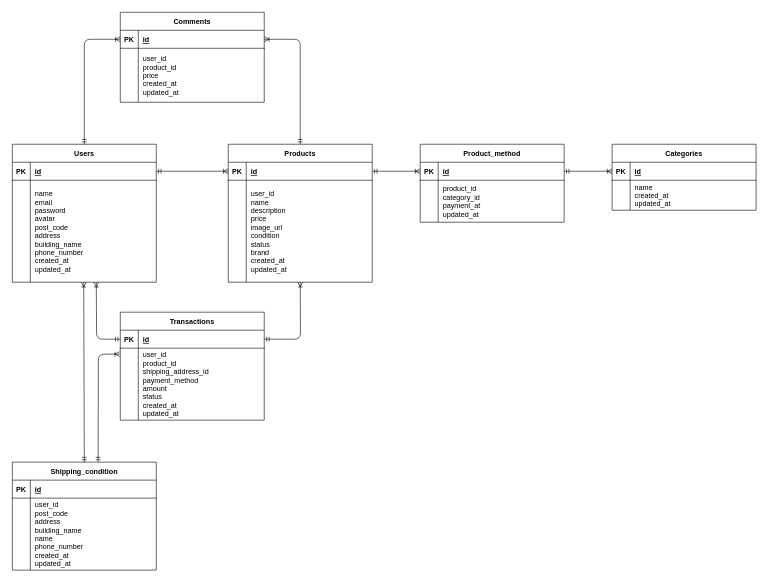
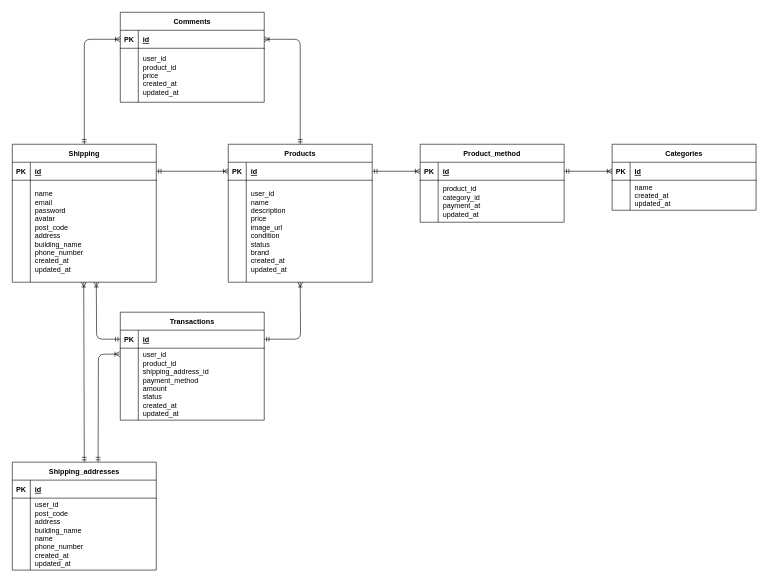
node "Users": label "Users" -> "Shipping"
node "Shipping_condition": label "Shipping_condition" -> "Shipping_addresses"
